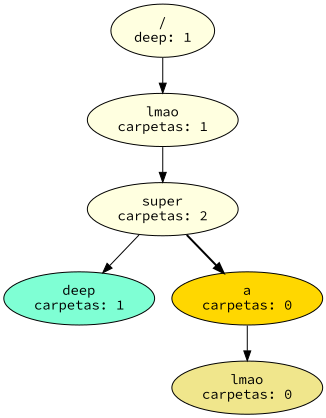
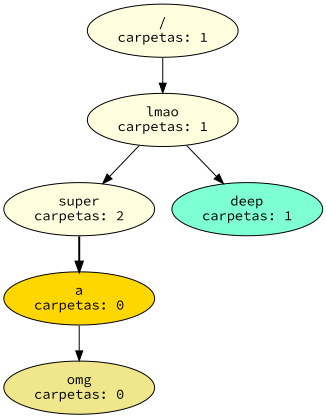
node "/ deep: 1": label "/ deep: 1" -> "/ carpetas: 1"
edge "super carpetas: 2" -> "deep carpetas: 1": now "lmao carpetas: 1" -> "deep carpetas: 1"
node "lmao carpetas: 0": label "lmao carpetas: 0" -> "omg carpetas: 0"
